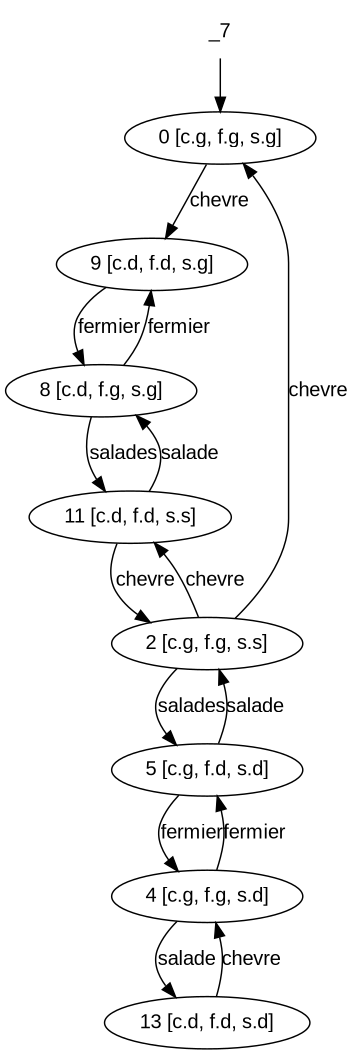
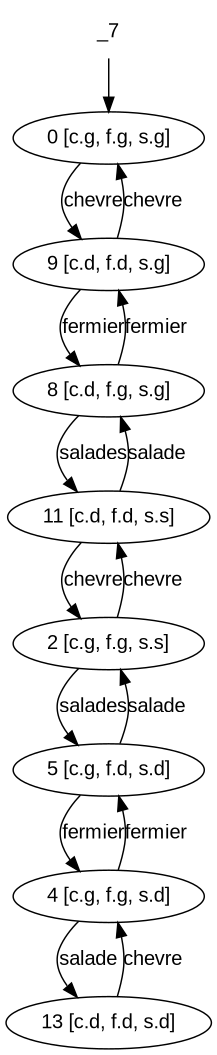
edge "2 [c.g, f.g, s.s]" -> "0 [c.g, f.g, s.g]": now "9 [c.d, f.d, s.g]" -> "0 [c.g, f.g, s.g]"
